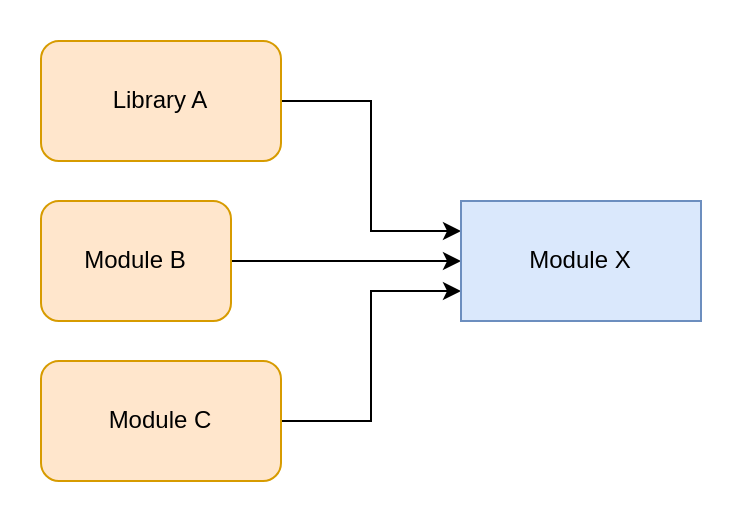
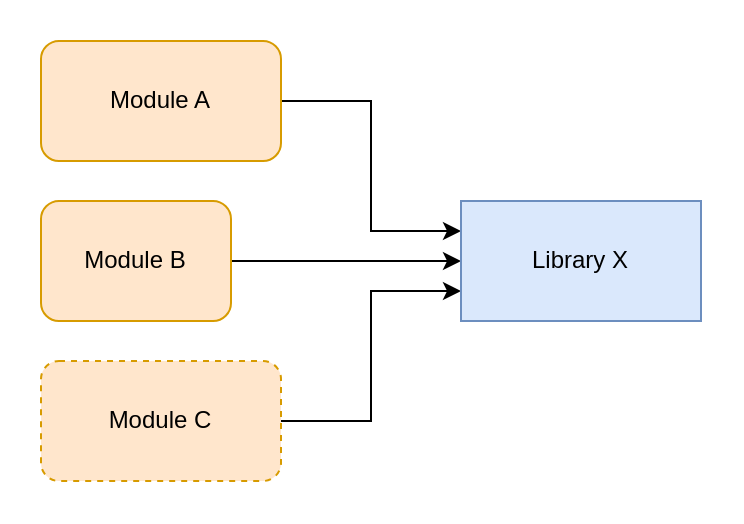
node "Library A": label "Library A" -> "Module A"
node "Module X": label "Module X" -> "Library X"
node "Module C": style solid -> dashed
